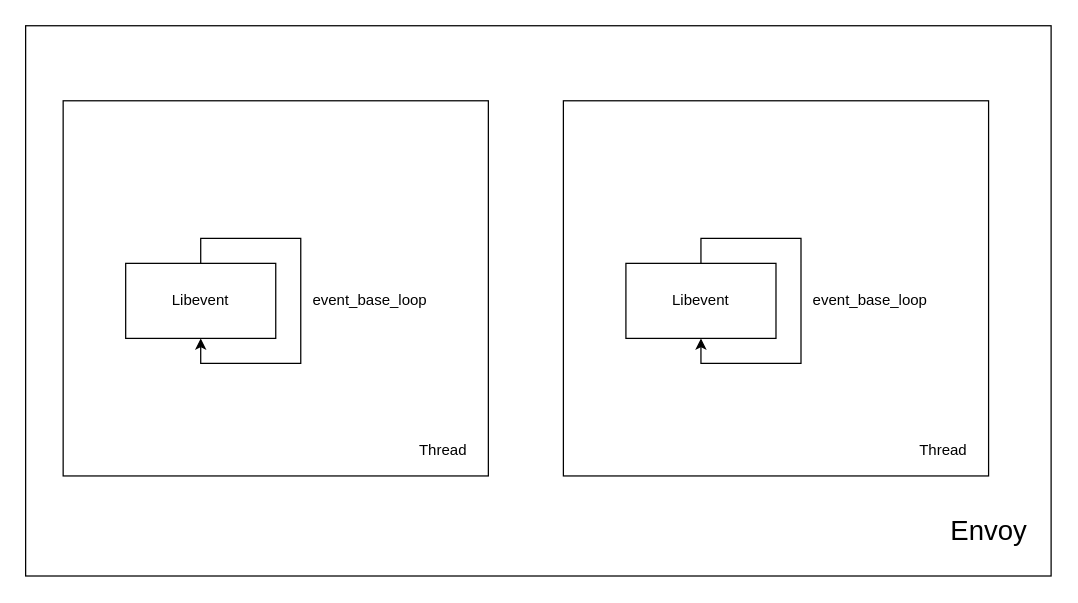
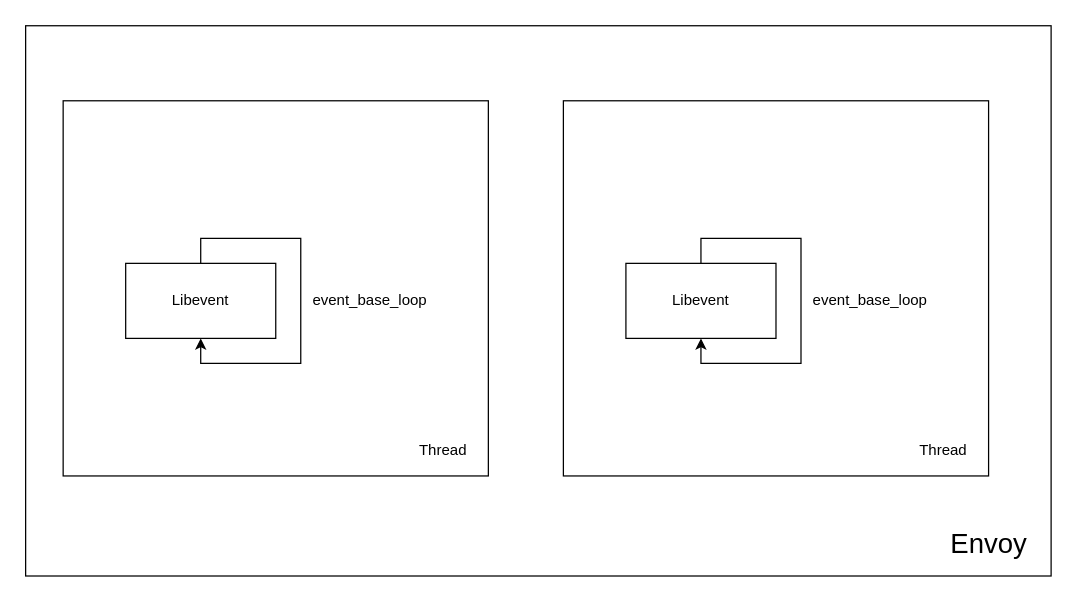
node "Envoy": moved (988, 532) -> (988, 544)
